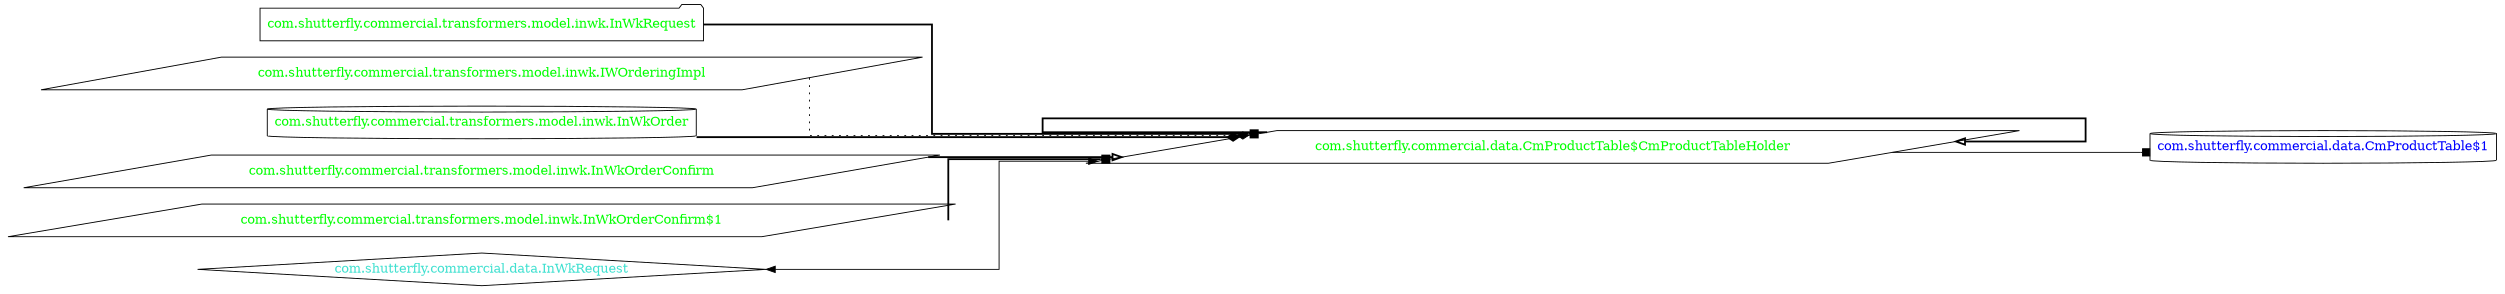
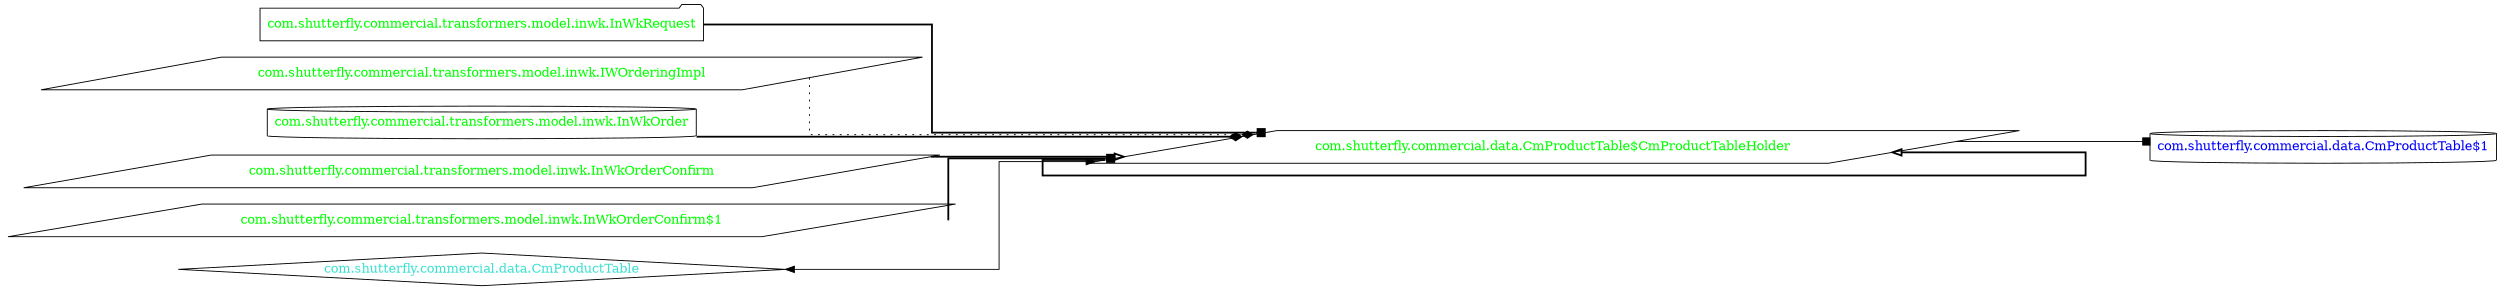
node "com.shutterfly.commercial.data.InWkRequest": label "com.shutterfly.commercial.data.InWkRequest" -> "com.shutterfly.commercial.data.CmProductTable"
